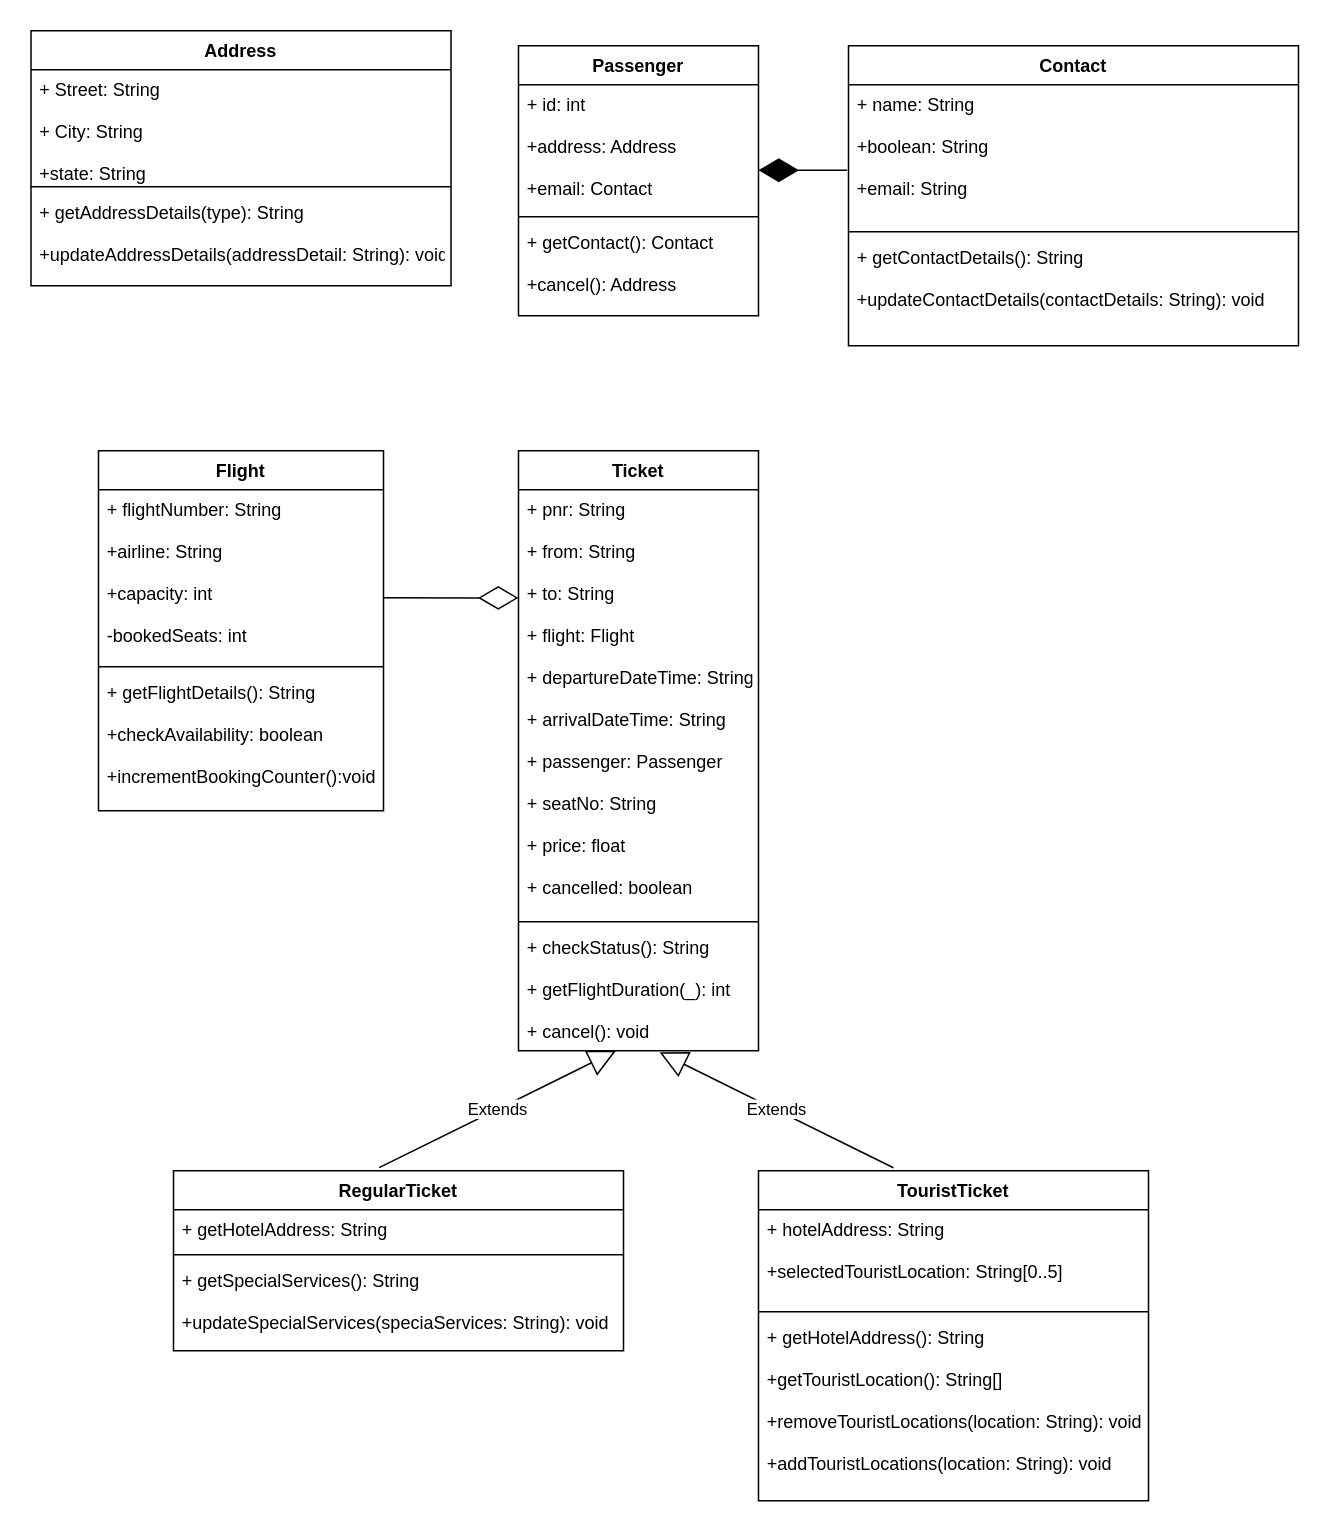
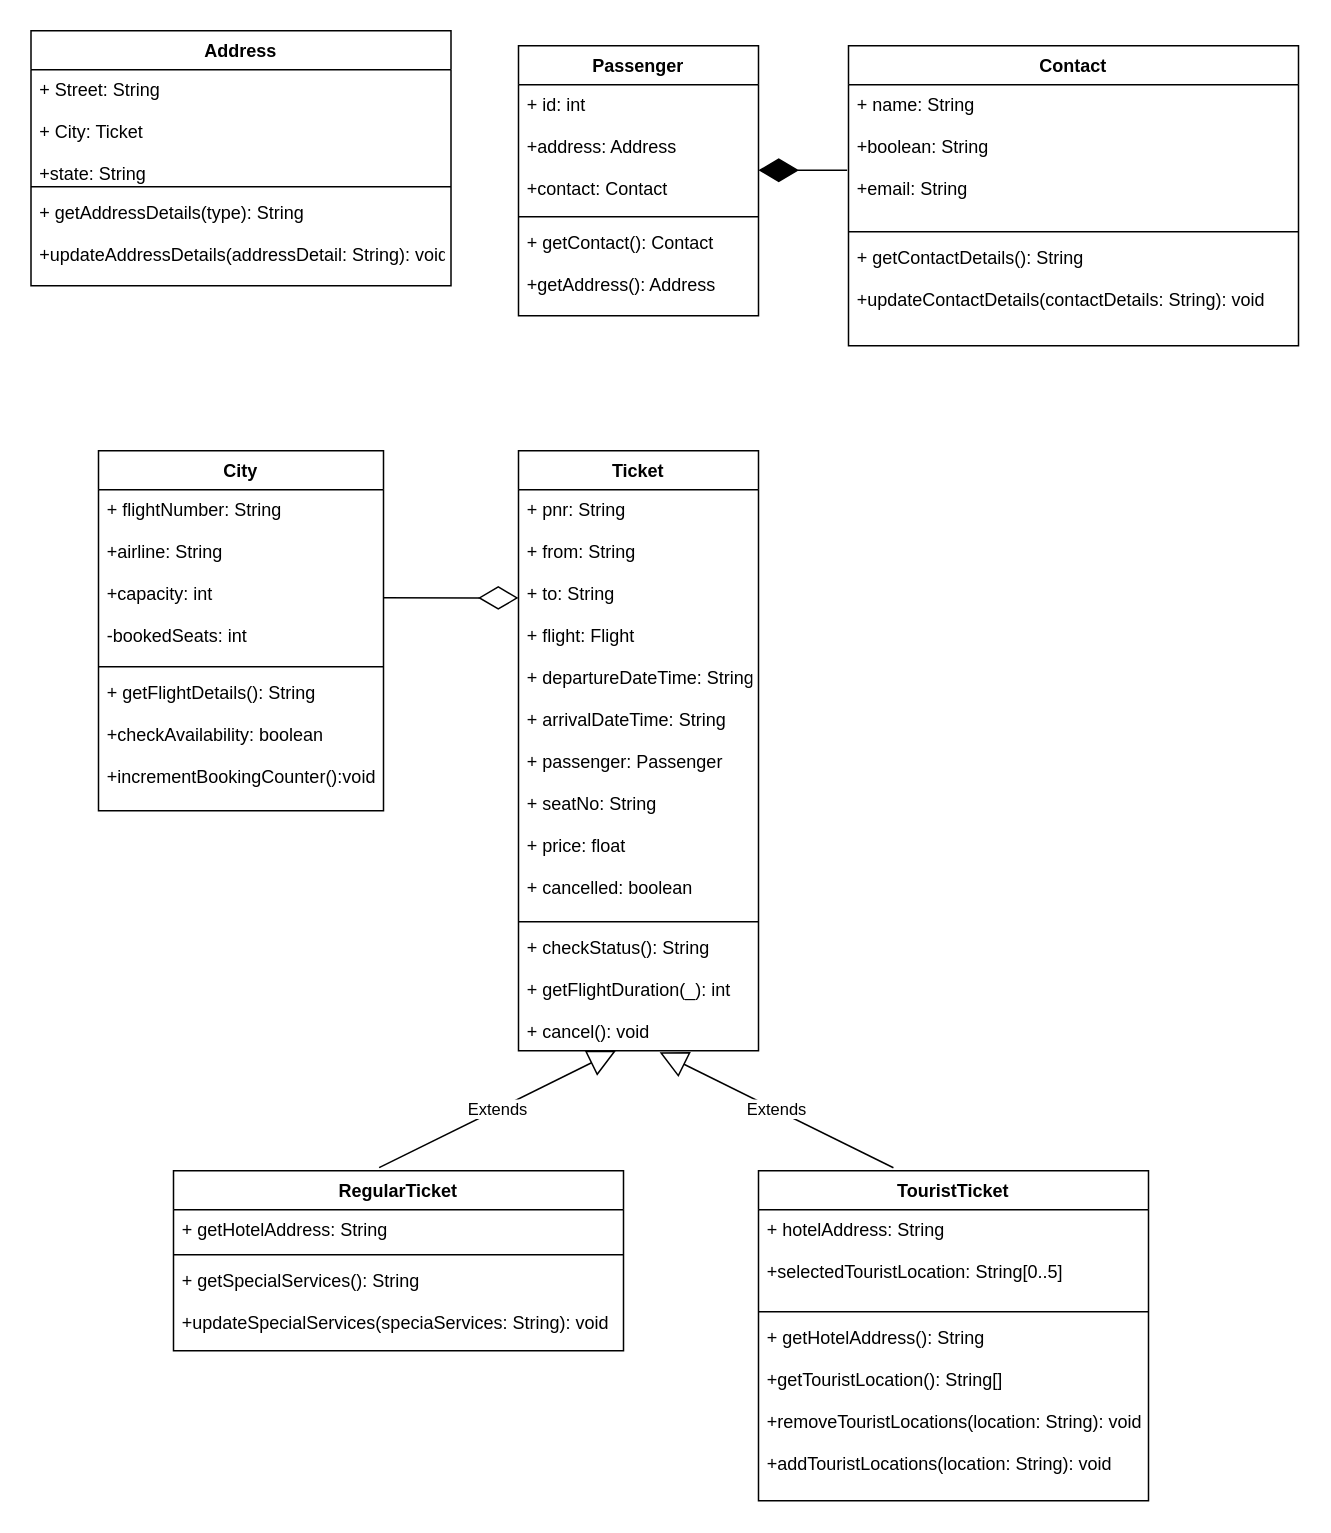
node "+ Street: String + City: String +state: String": label "+ Street: String + City: String +state: String" -> "+ Street: String + City: Ticket +state: String"
node "+ id: int +address: Address +email: Contact": label "+ id: int +address: Address +email: Contact" -> "+ id: int +address: Address +contact: Contact"
node "+ getContact(): Contact +cancel(): Address": label "+ getContact(): Contact +cancel(): Address" -> "+ getContact(): Contact +getAddress(): Address"
node "Flight": label "Flight" -> "City"
